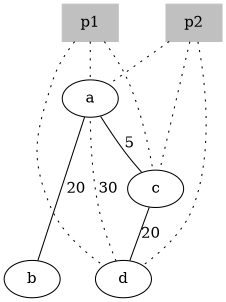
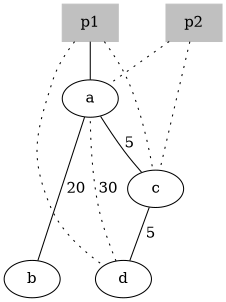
edge "p1" -- "a": style dotted -> solid
edge "p2" -- "d": removed
edge "c" -- "d": label "20" -> "5"
